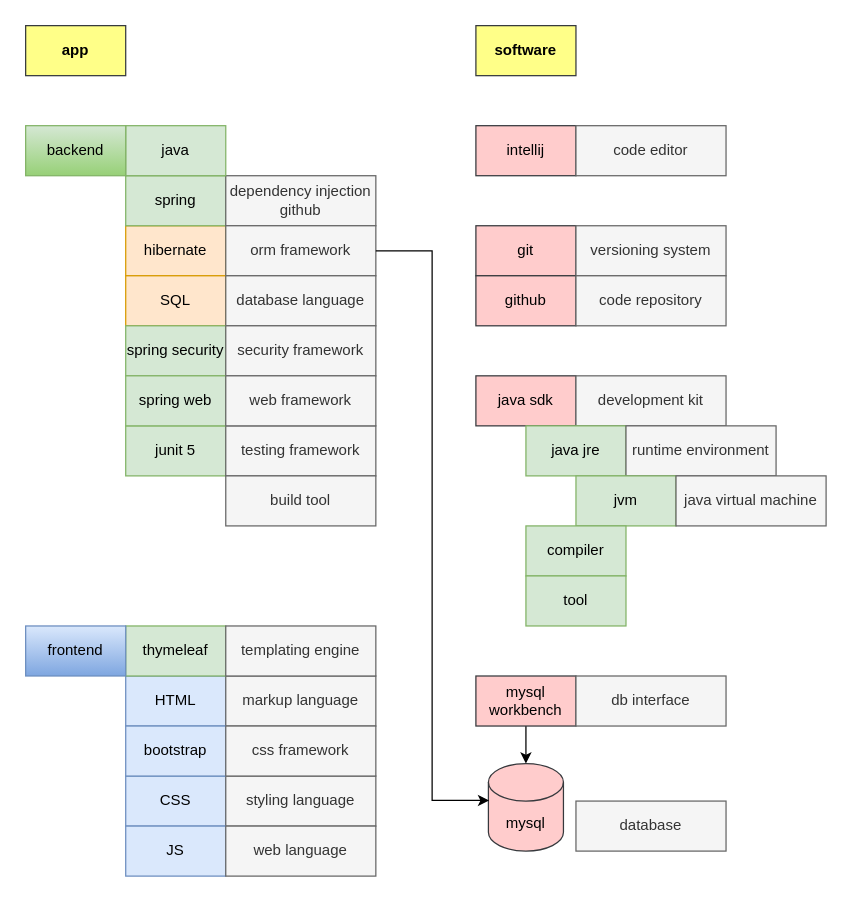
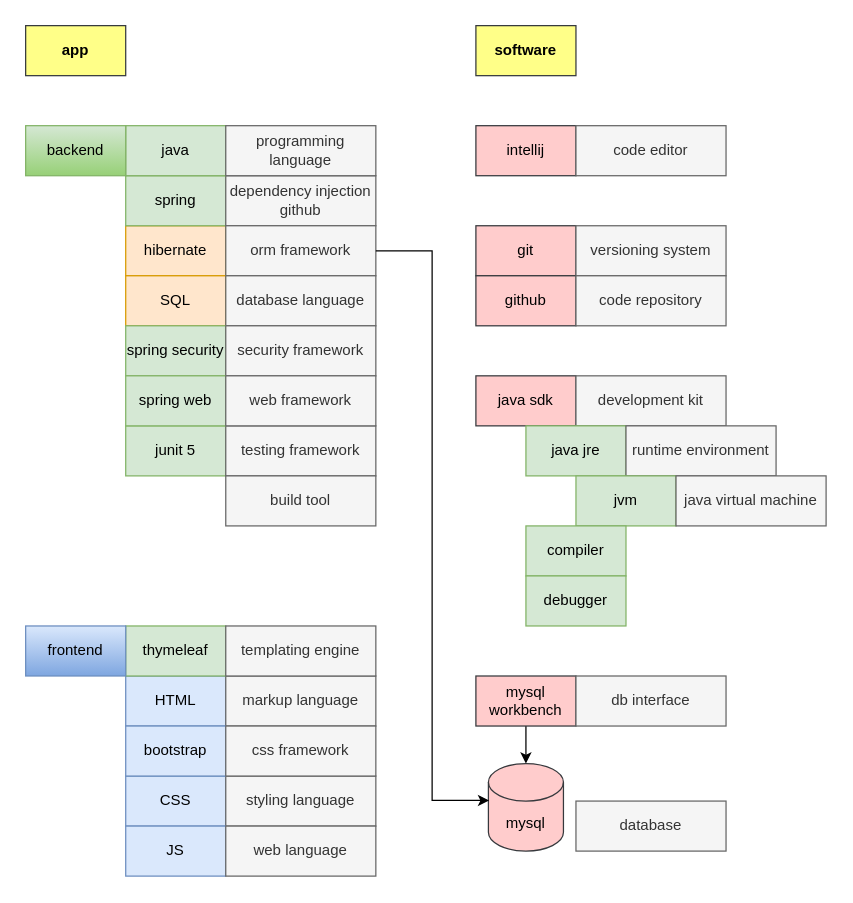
node "programming language": added
node "tool": label "tool" -> "debugger"
